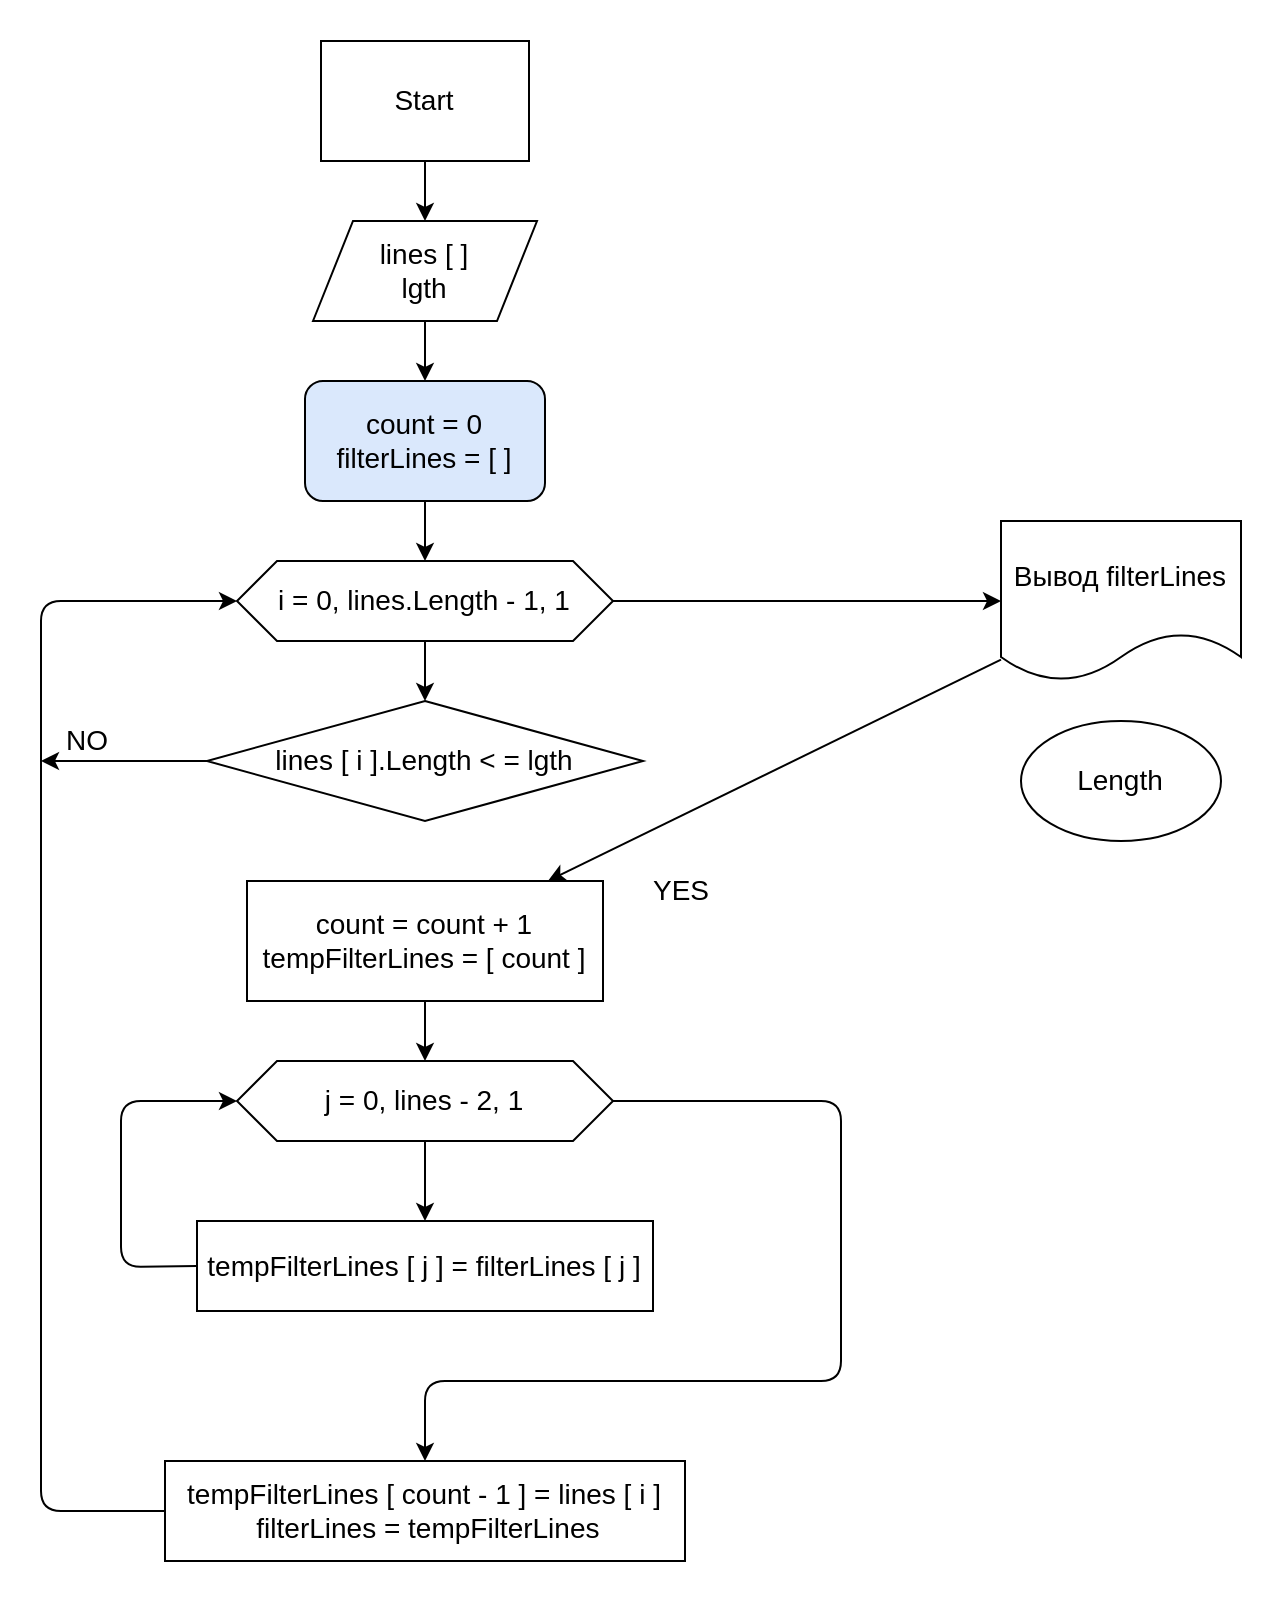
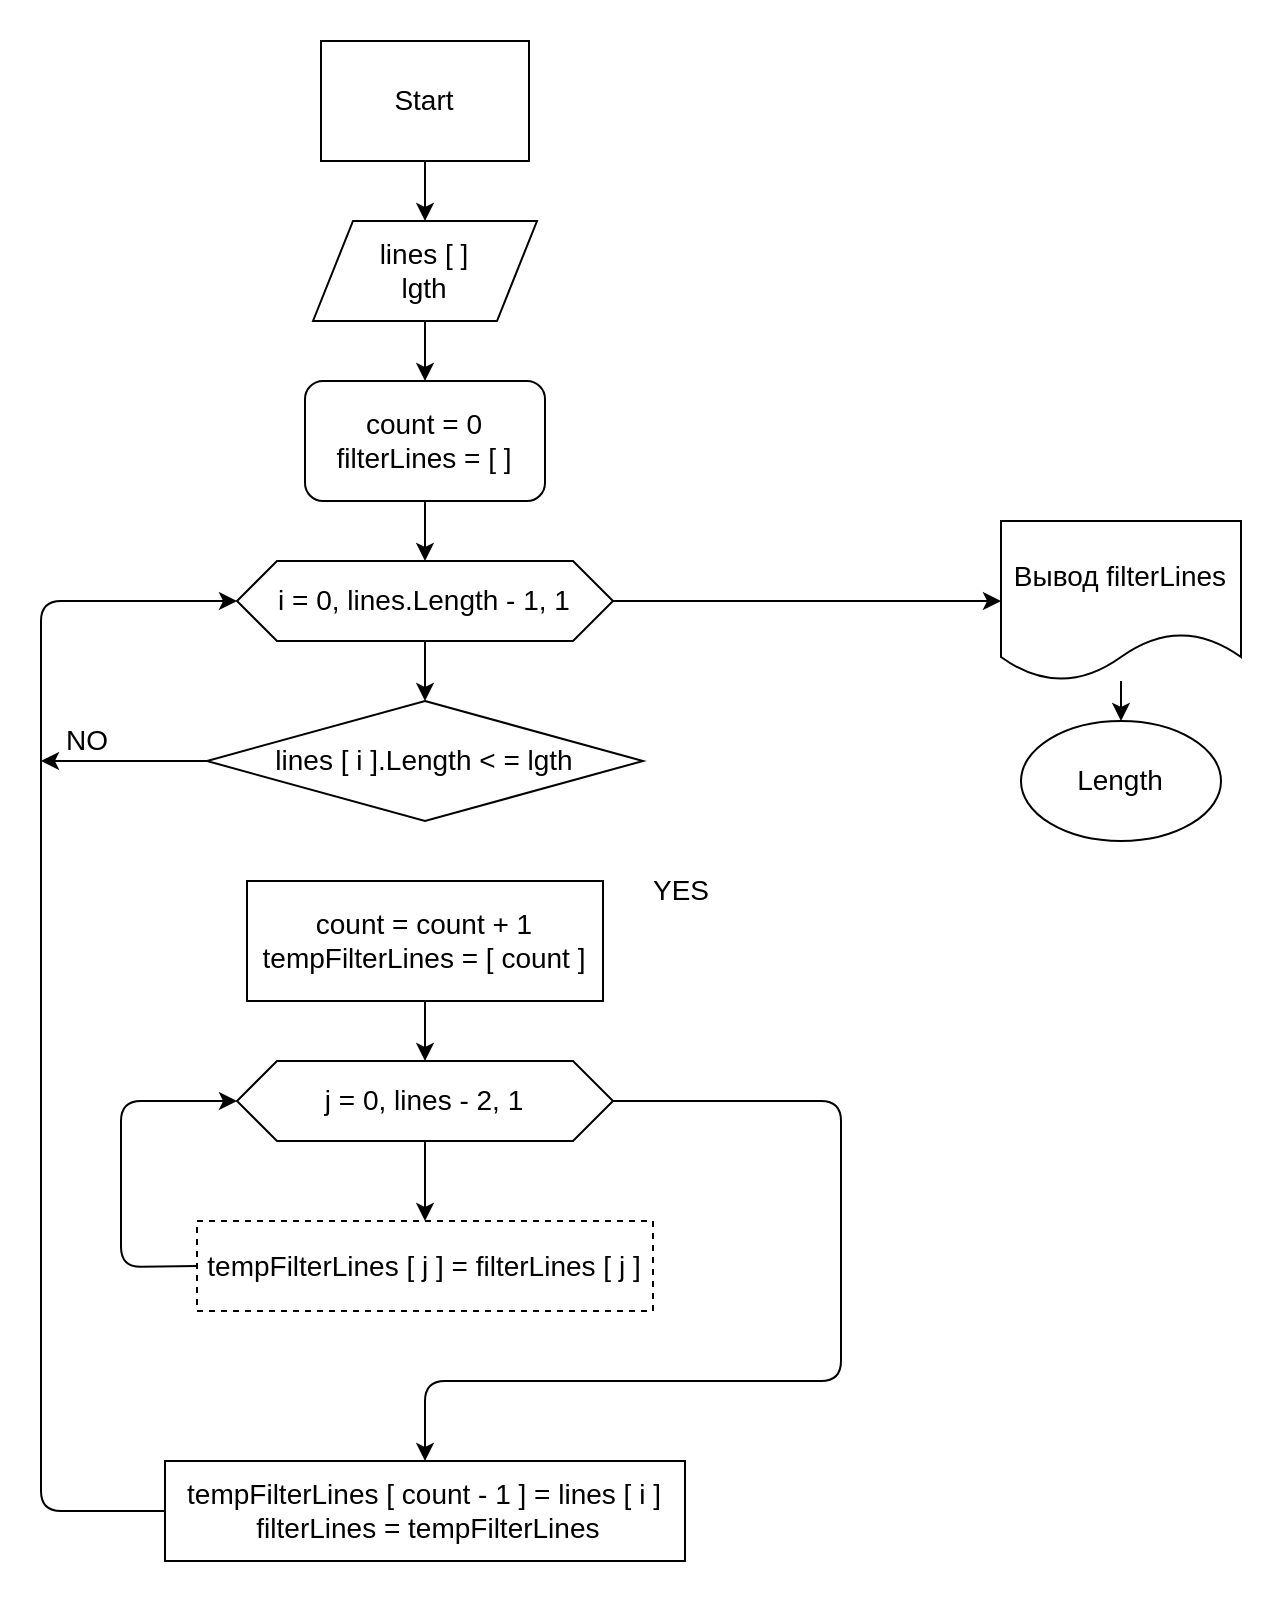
node "count = 0 filterLines = [ ]": fillcolor #dae8fc -> #ffffff
edge "Вывод filterLines" -> "count = count + 1 tempFilterLines = [ count ]": now "Вывод filterLines" -> "Length"
node "tempFilterLines [ j ] = filterLines [ j ]": style solid -> dashed
